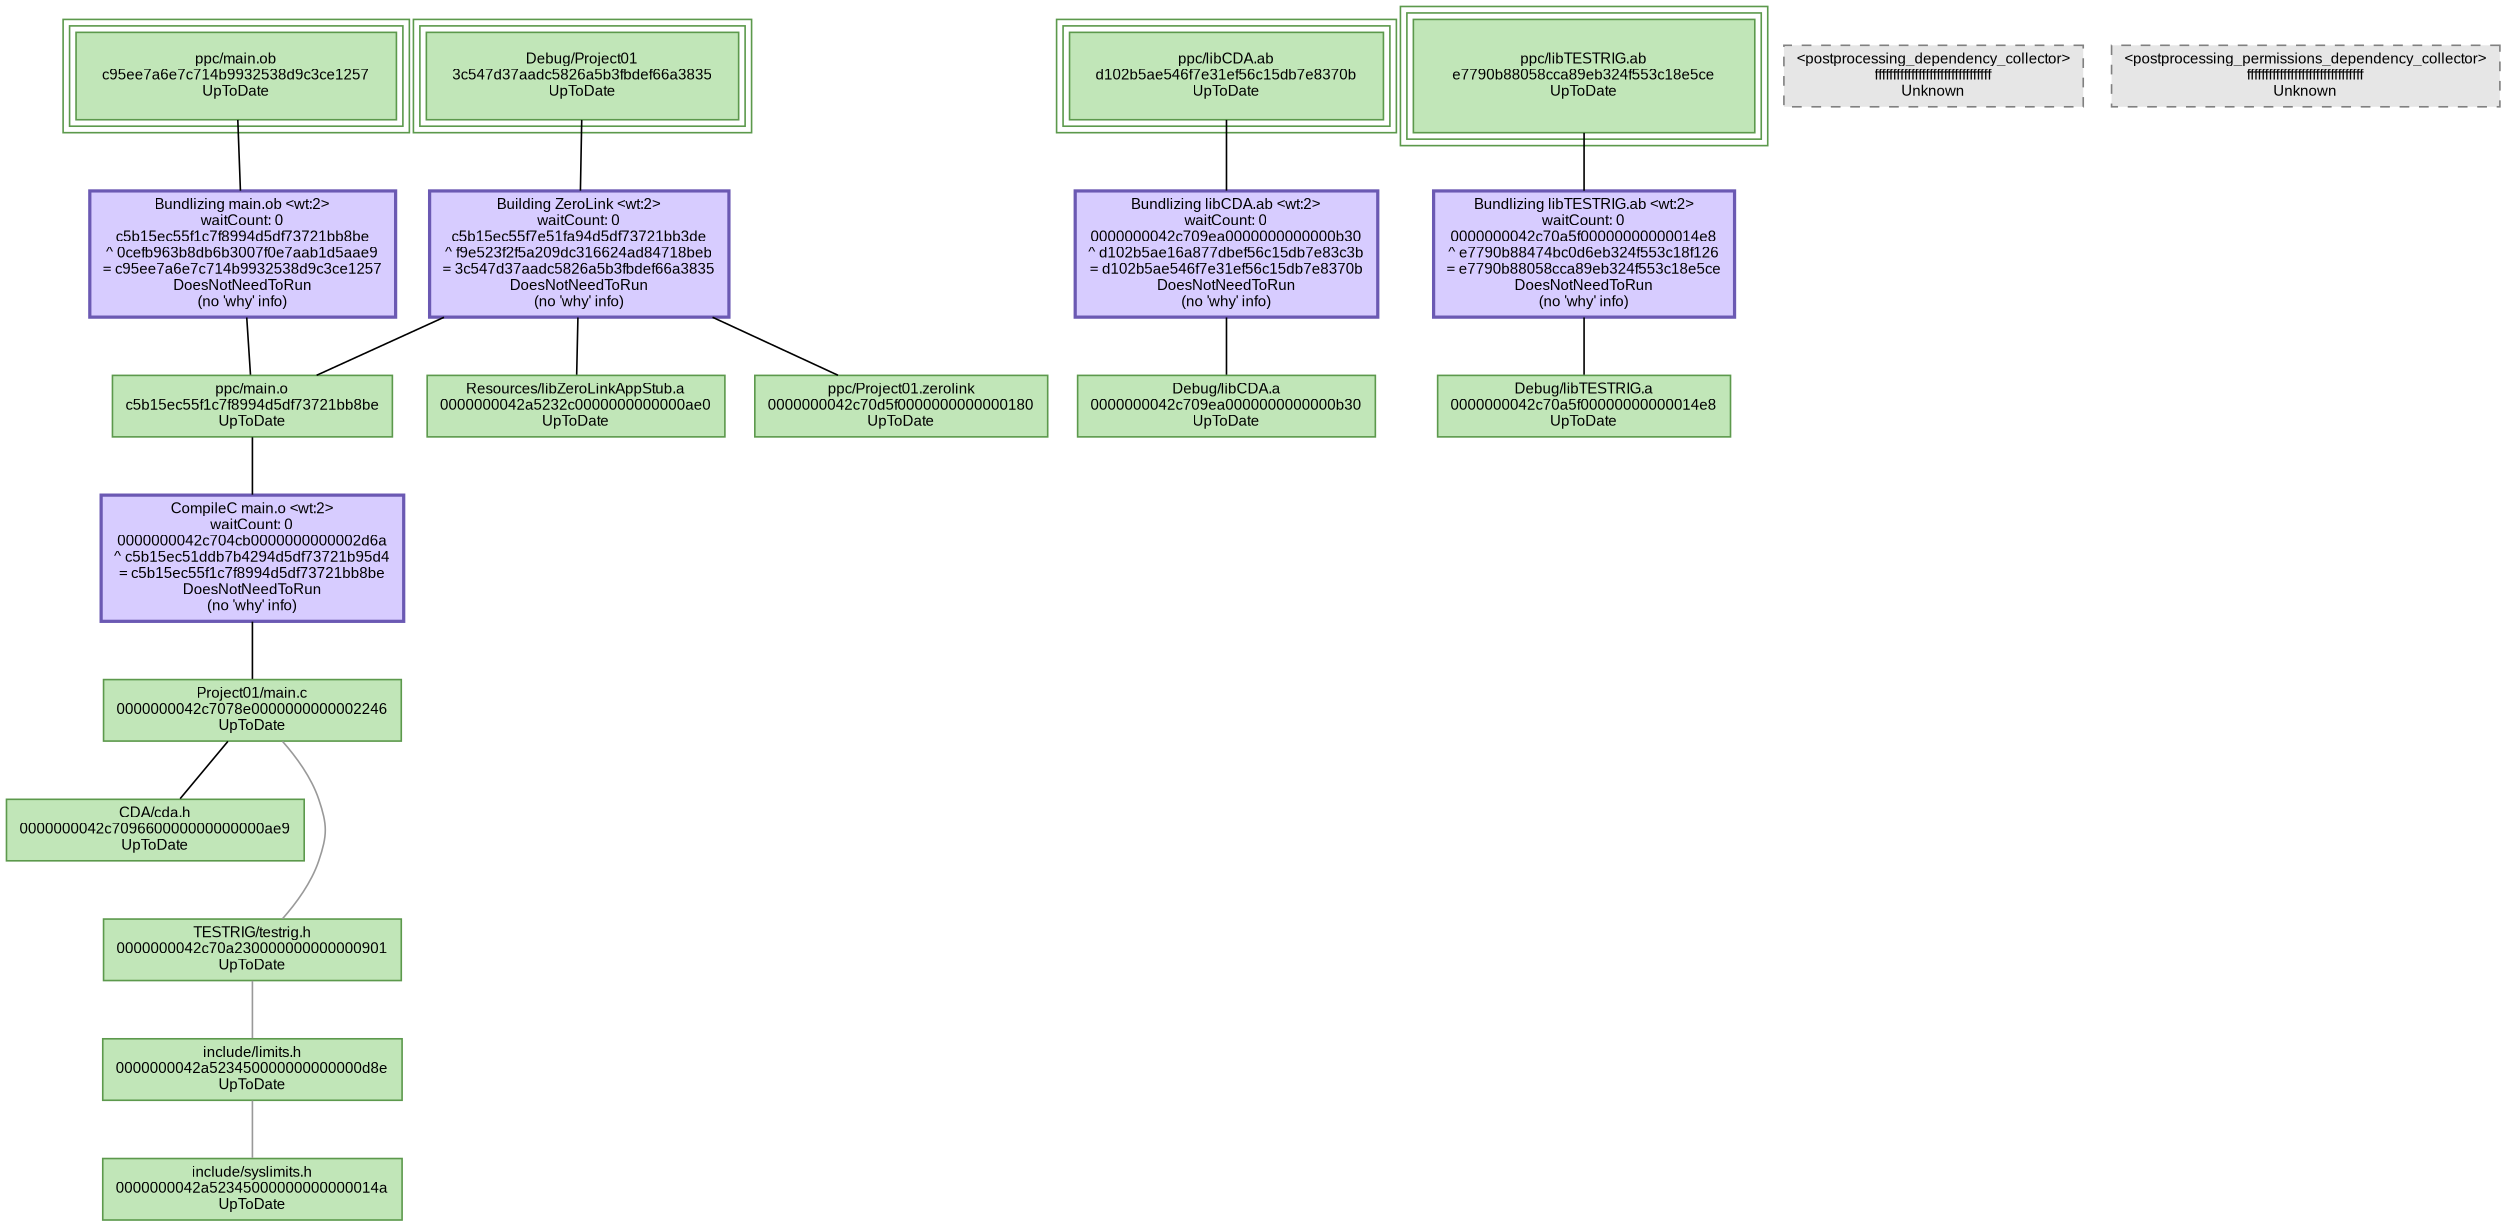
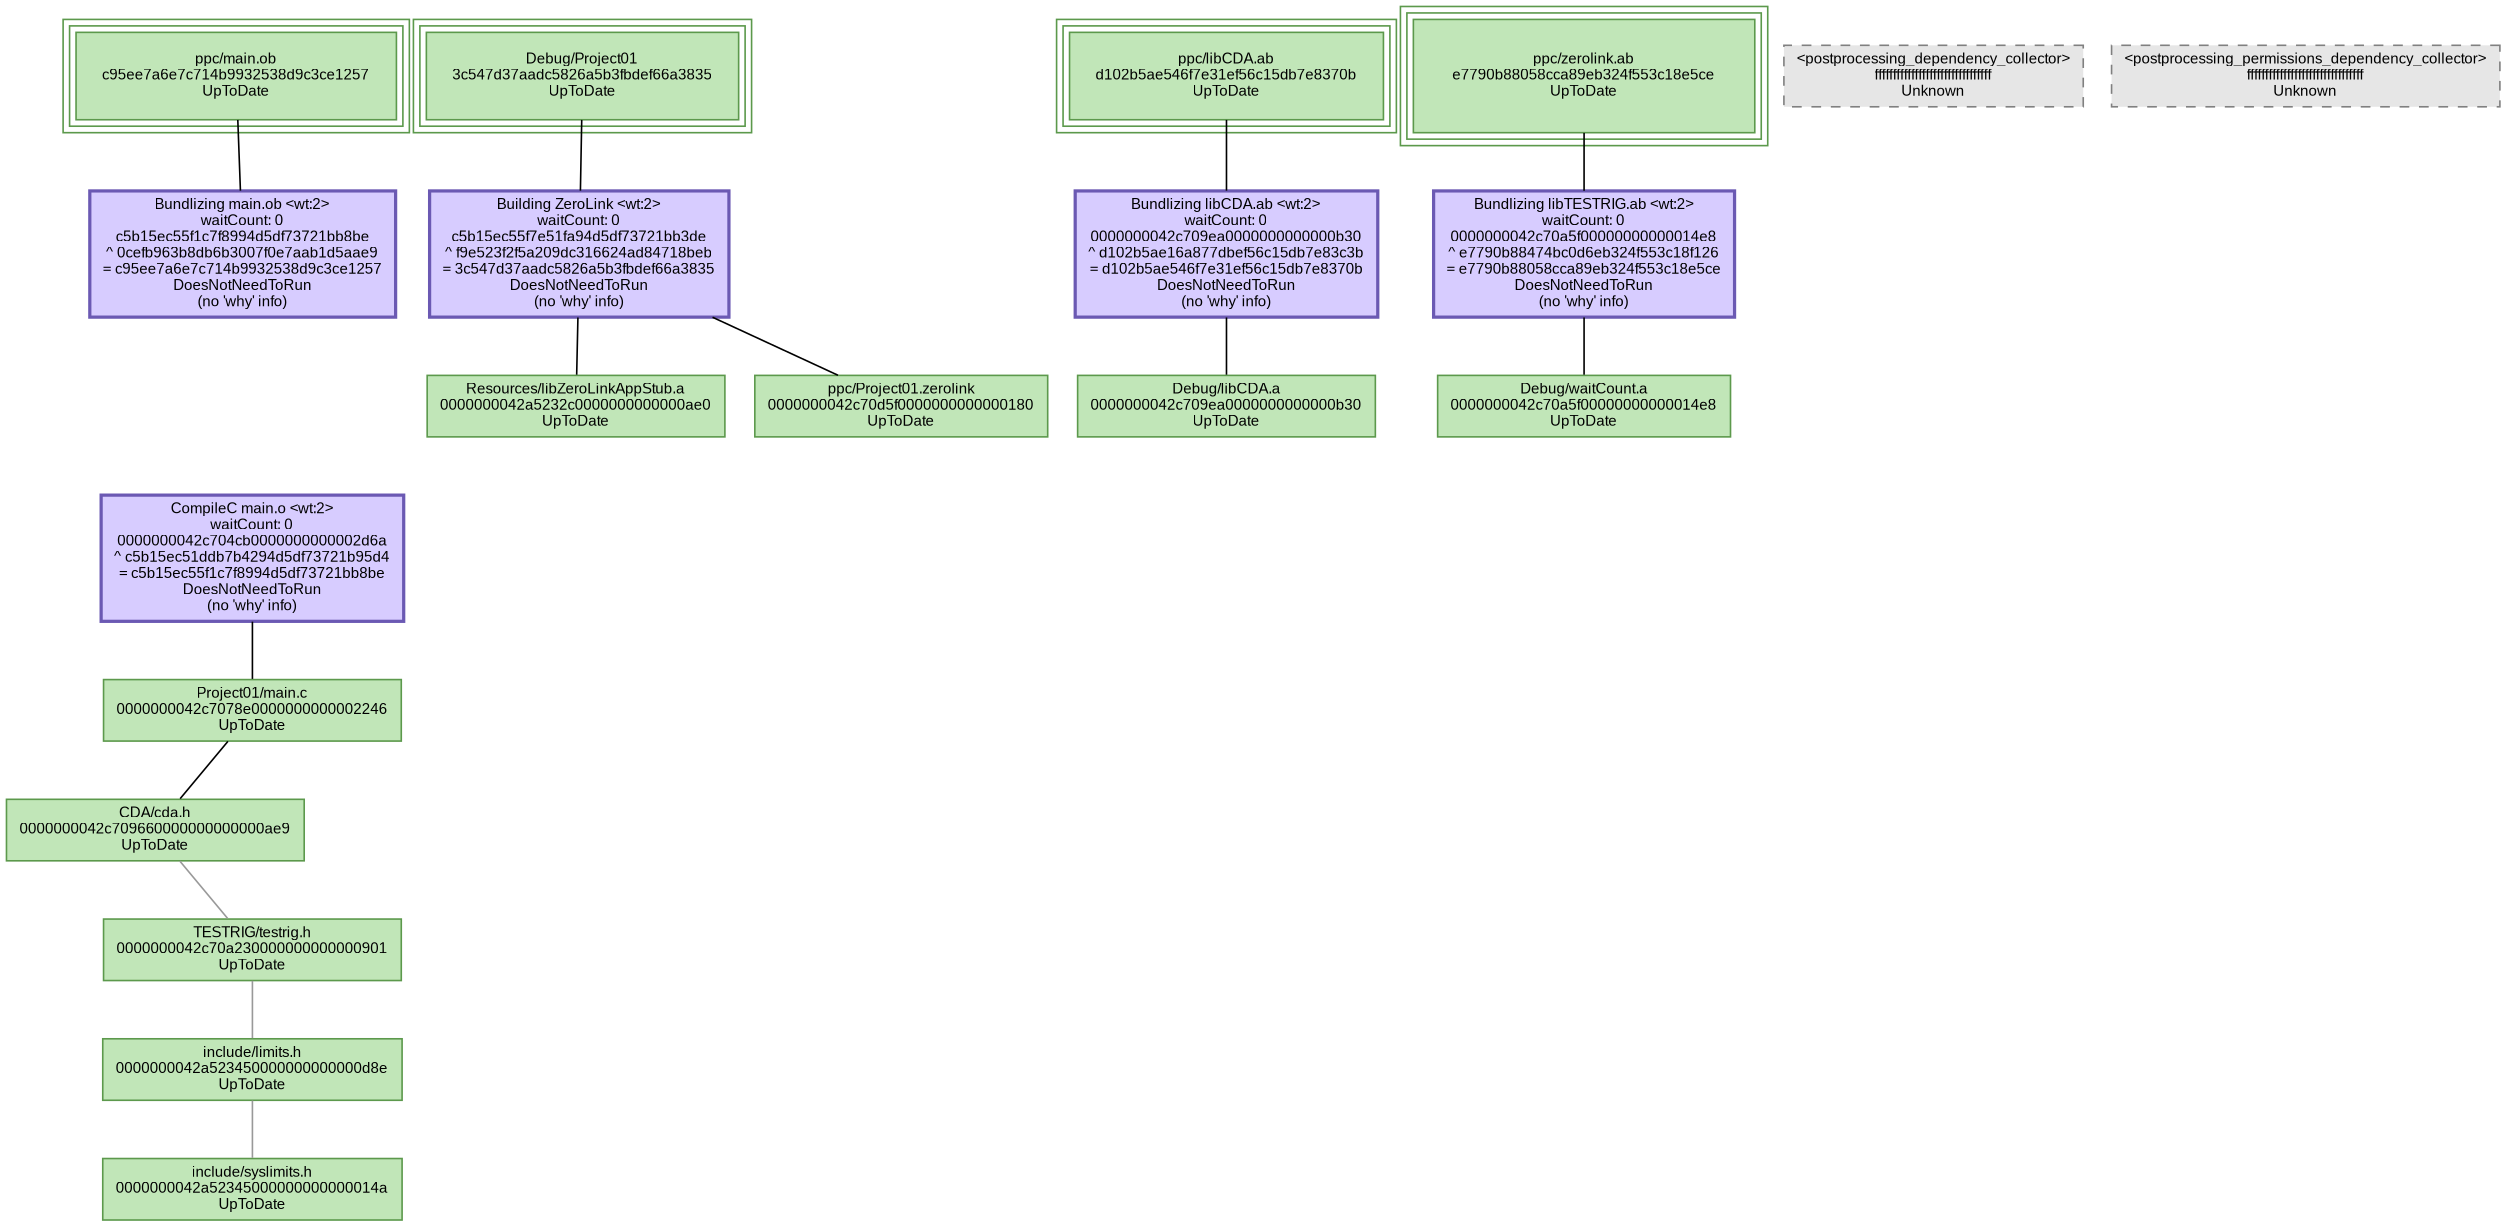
node "ppc/libTESTRIG.ab e7790b88058cca89eb324f553c18e5ce UpToDate": label "ppc/libTESTRIG.ab e7790b88058cca89eb324f553c18e5ce UpToDate" -> "ppc/zerolink.ab e7790b88058cca89eb324f553c18e5ce UpToDate"
node "ppc/main.o c5b15ec55f1c7f8994d5df73721bb8be UpToDate": removed
node "Debug/libTESTRIG.a 0000000042c70a5f00000000000014e8 UpToDate": label "Debug/libTESTRIG.a 0000000042c70a5f00000000000014e8 UpToDate" -> "Debug/waitCount.a 0000000042c70a5f00000000000014e8 UpToDate"
edge "Project01/main.c 0000000042c7078e0000000000002246 UpToDate" -- "TESTRIG/testrig.h 0000000042c70a230000000000000901 UpToDate": now "CDA/cda.h 0000000042c709660000000000000ae9 UpToDate" -- "TESTRIG/testrig.h 0000000042c70a230000000000000901 UpToDate"
